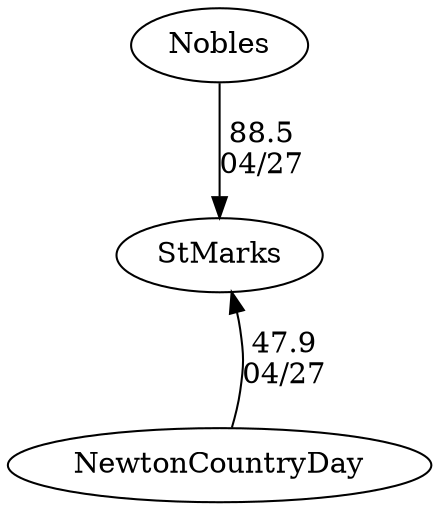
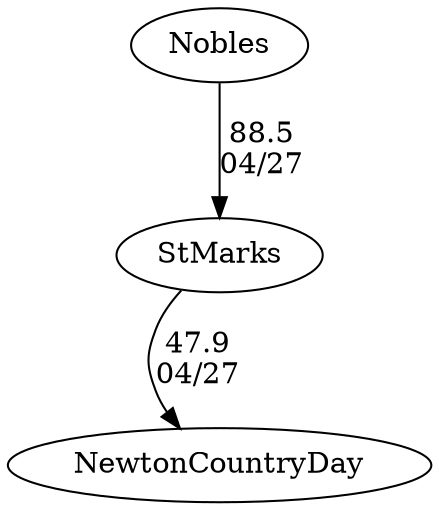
edge "NewtonCountryDay" -> "StMarks": reversed
